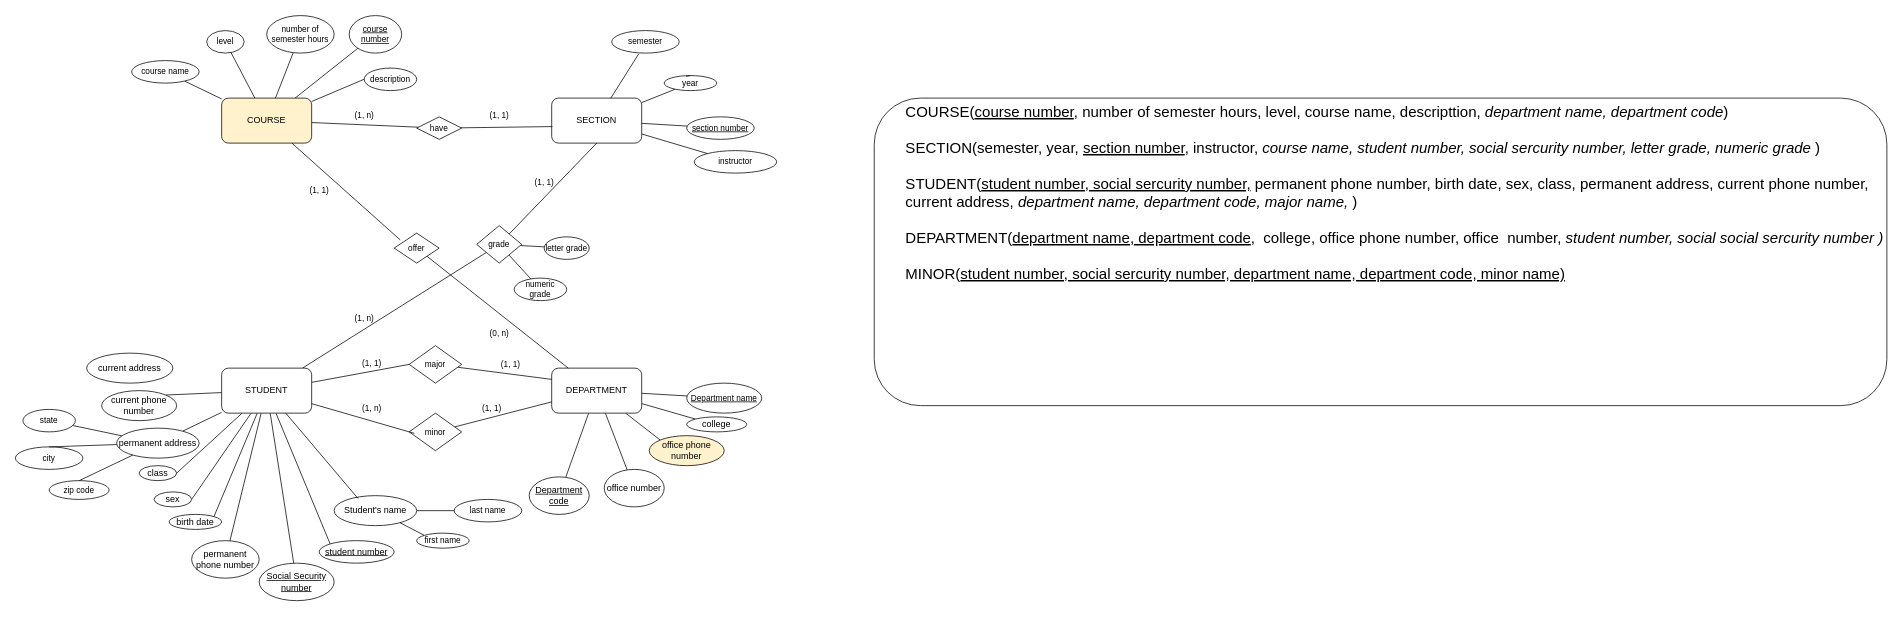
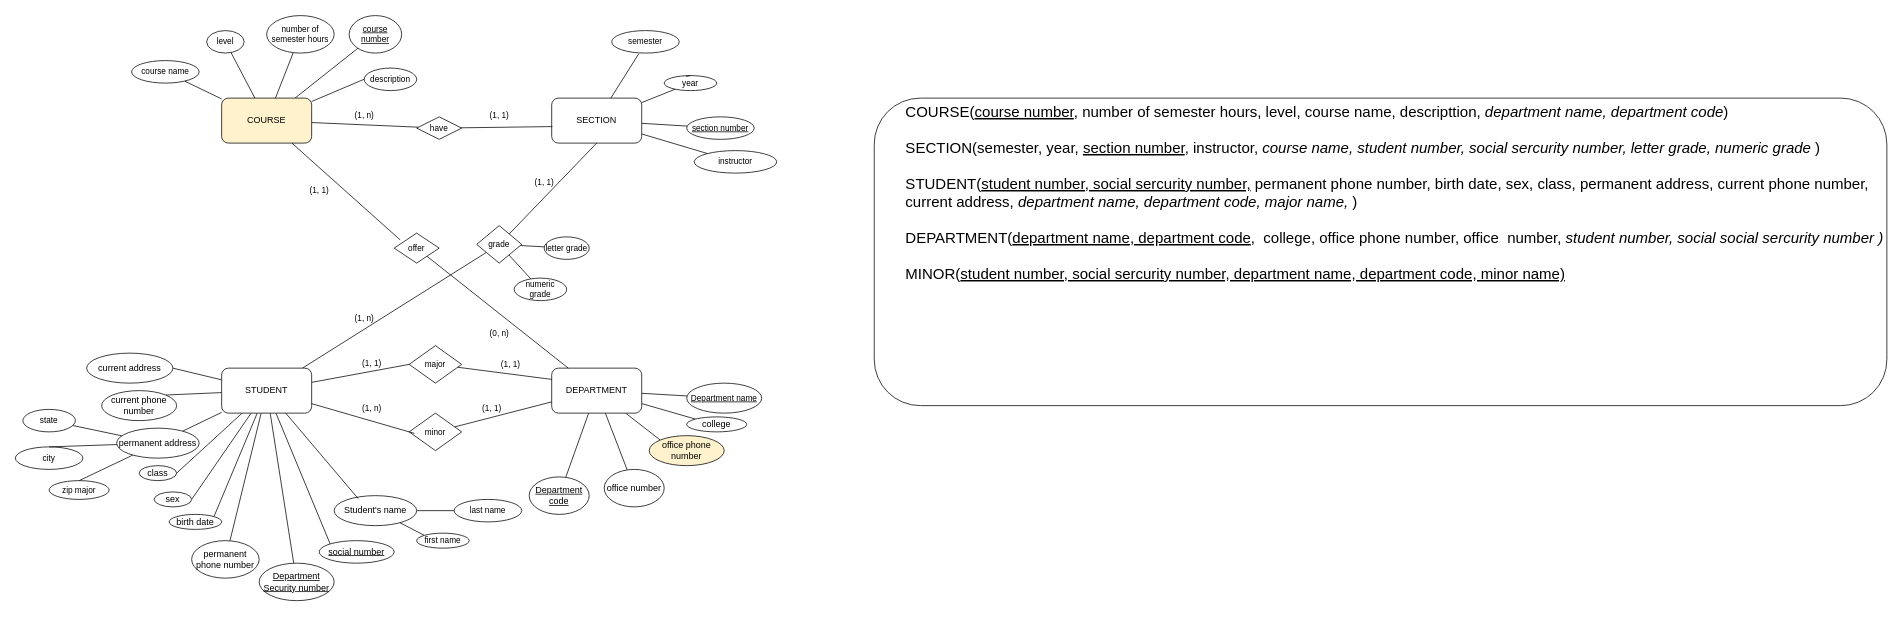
edge "current address" -- "STUDENT": added
node "zip code": label "zip code" -> "zip major"
node "student number": label "student number" -> "social number"
node "Social Security number": label "Social Security number" -> "Department Security number"
